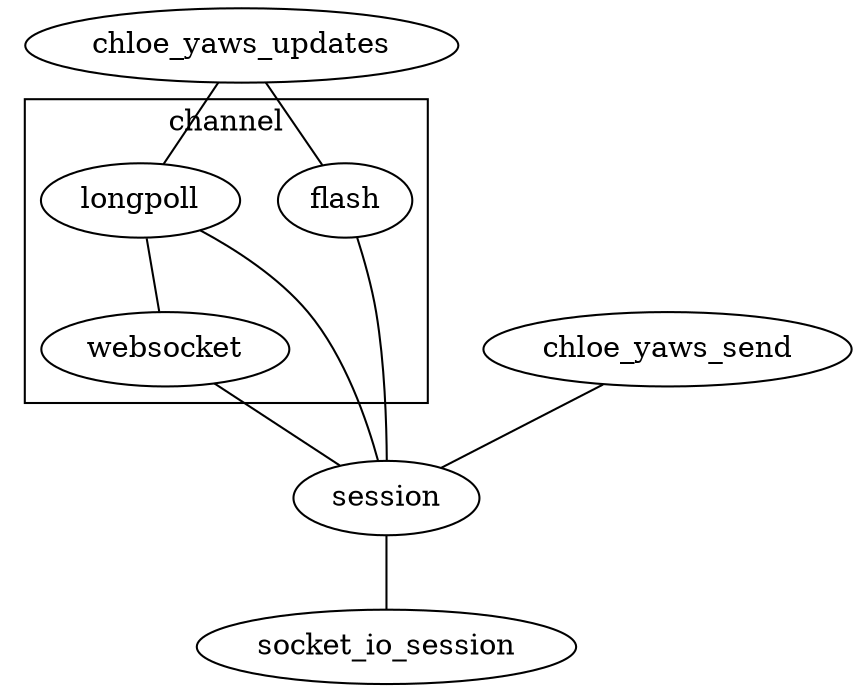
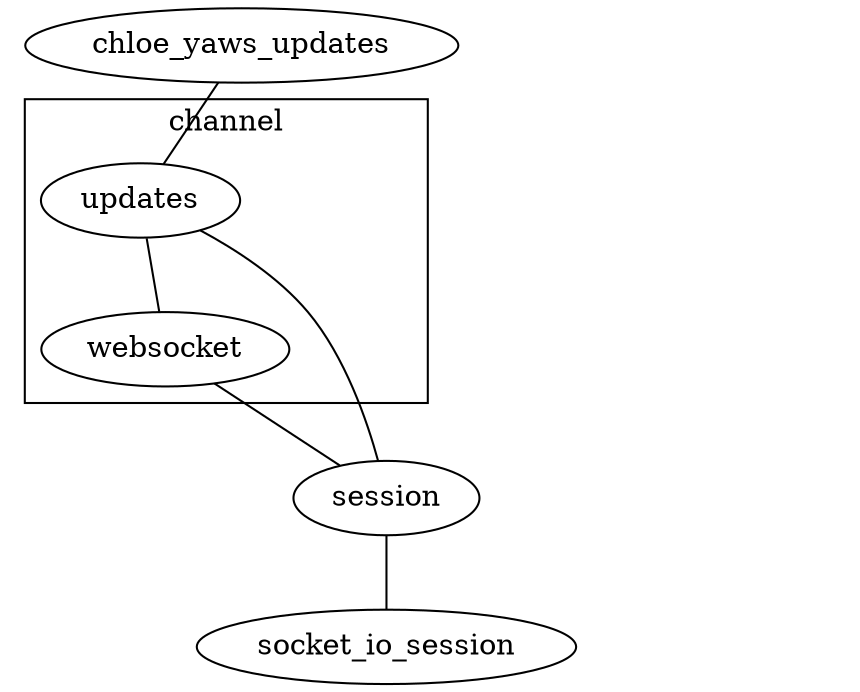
node "longpoll": label "longpoll" -> "updates"
node "flash": removed
node "chloe_yaws_send": removed
